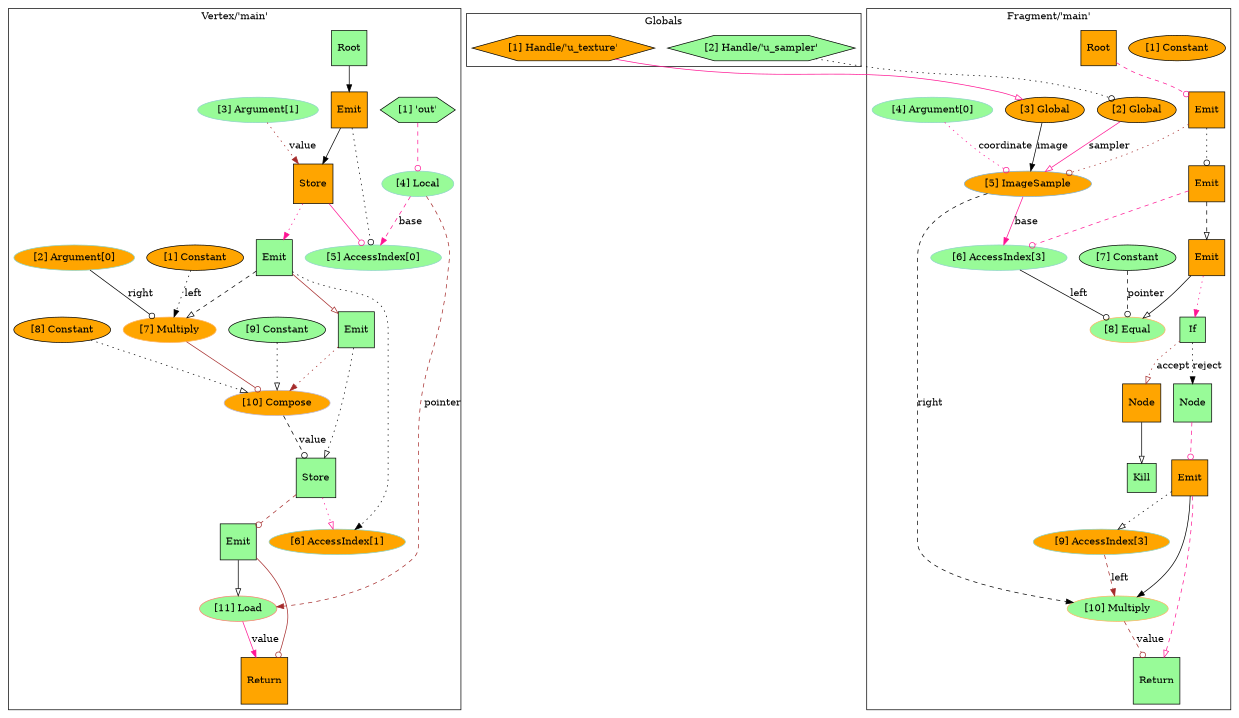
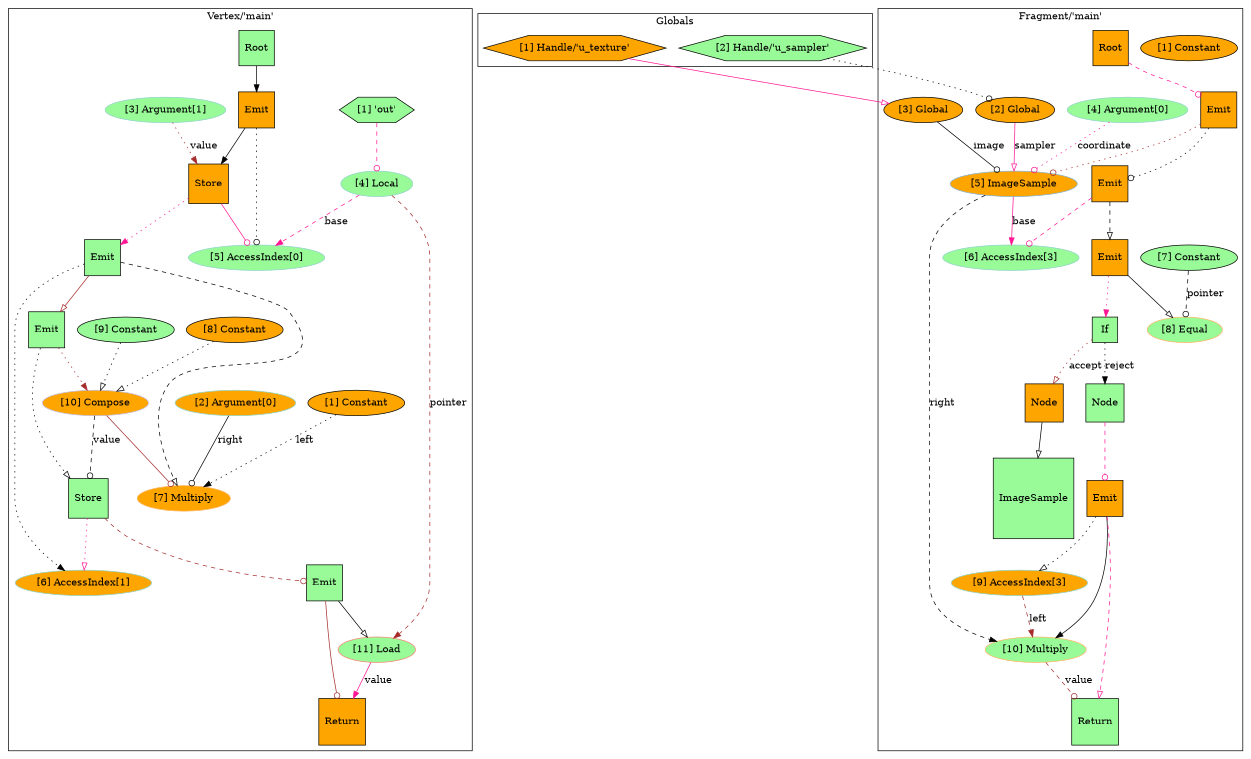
edge "[3] Global" -> "[5] ImageSample": arrowhead normal -> odot
edge "[6] AccessIndex[3]" -> "[8] Equal": removed, label "left"
edge "[7] Multiply" -> "[10] Compose": reversed
node "Kill": label "Kill" -> "ImageSample"
